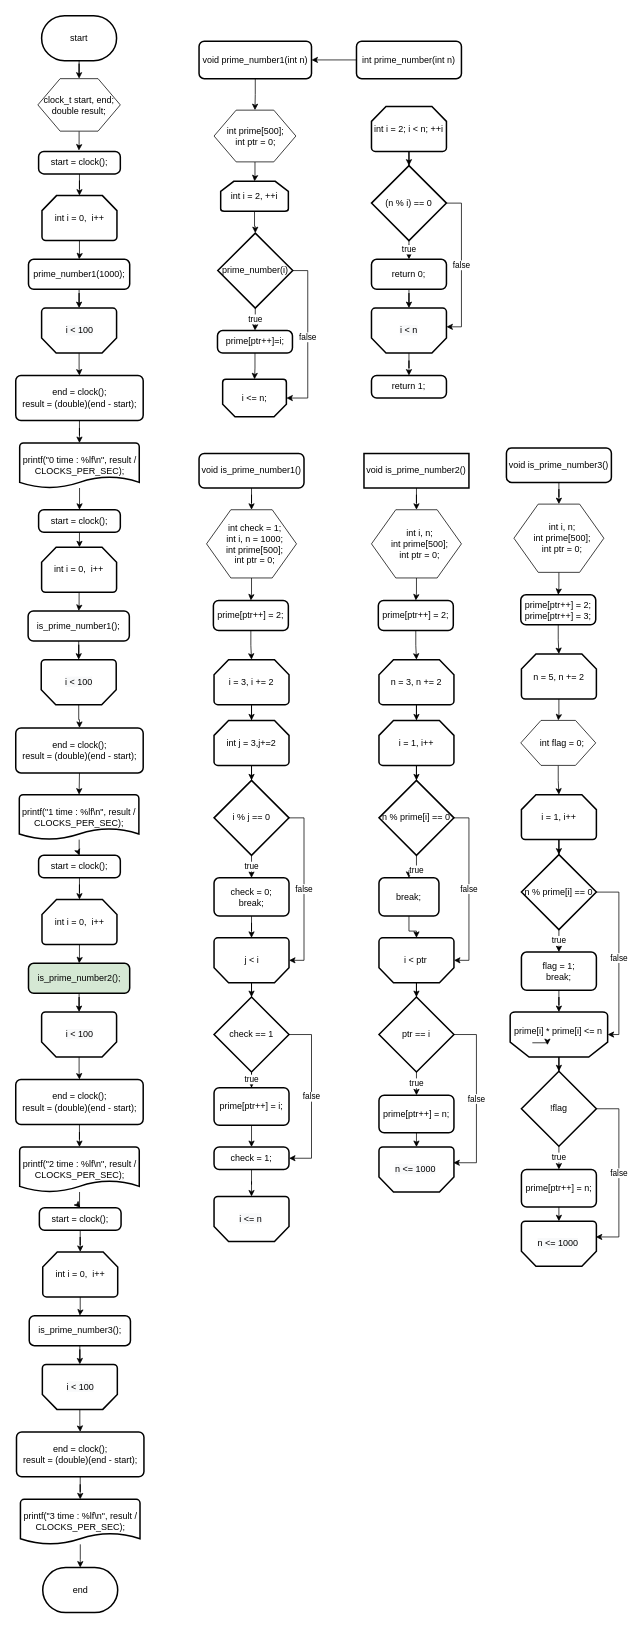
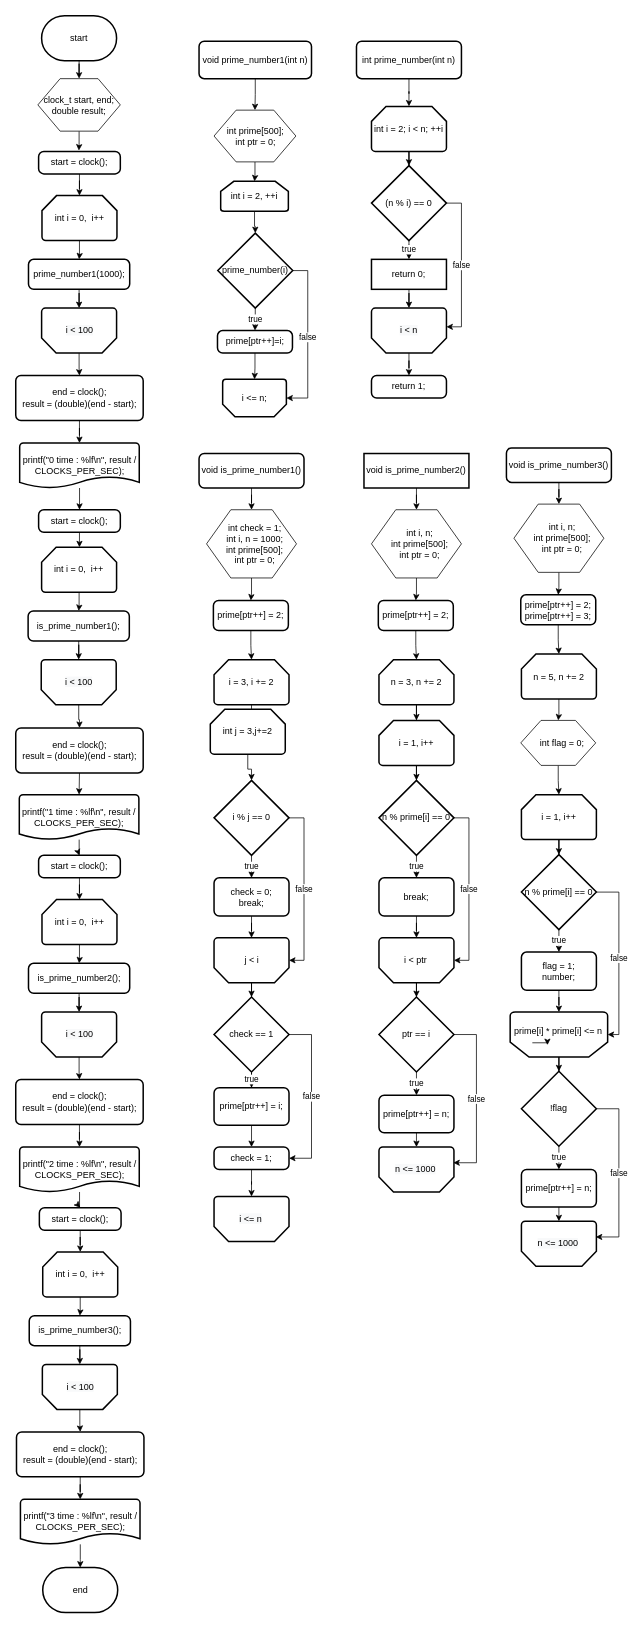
edge "int prime_number(int n)" -> "void prime_number1(int n)": now "int prime_number(int n)" -> "int i = 2; i < n; ++i"
node "return 0;": shape rounded rectangle -> rectangle
node "int j = 3,j+=2": moved (252, 743) -> (248, 732)
node "break;": size 60x38 -> 75x38
node "flag = 1; break;": label "flag = 1; break;" -> "flag = 1; number;"
node "is_prime_number2();": fillcolor #d5e8d4 -> #ffffff
